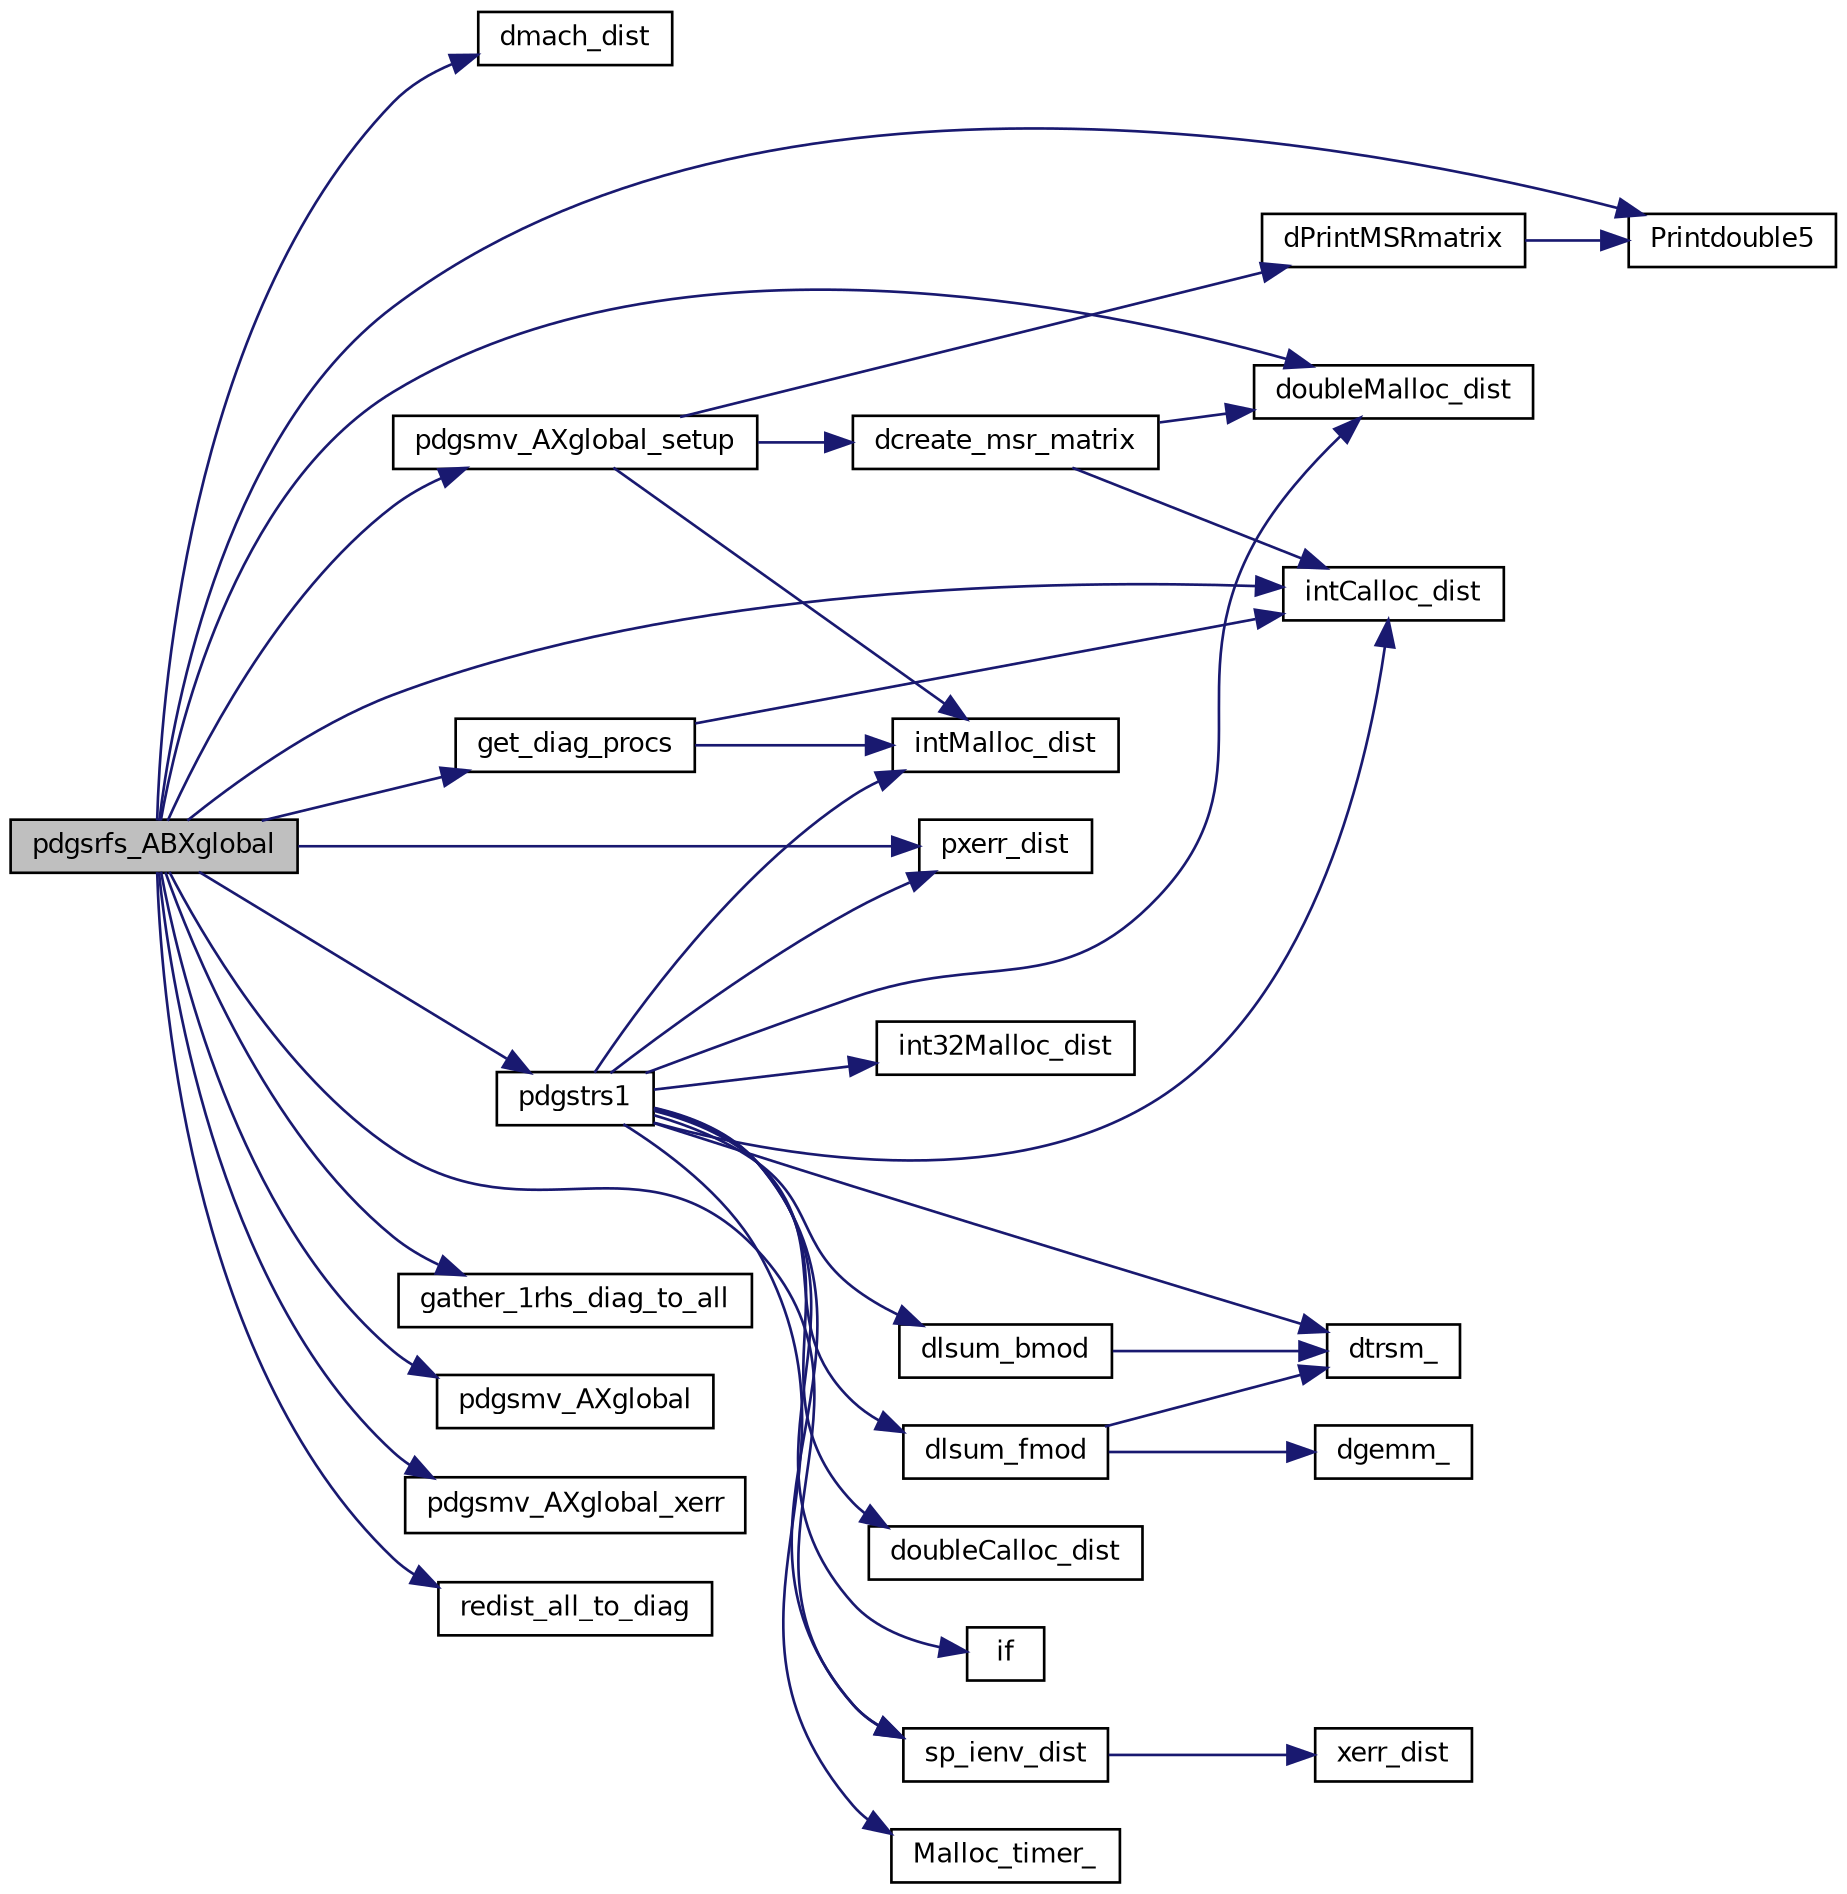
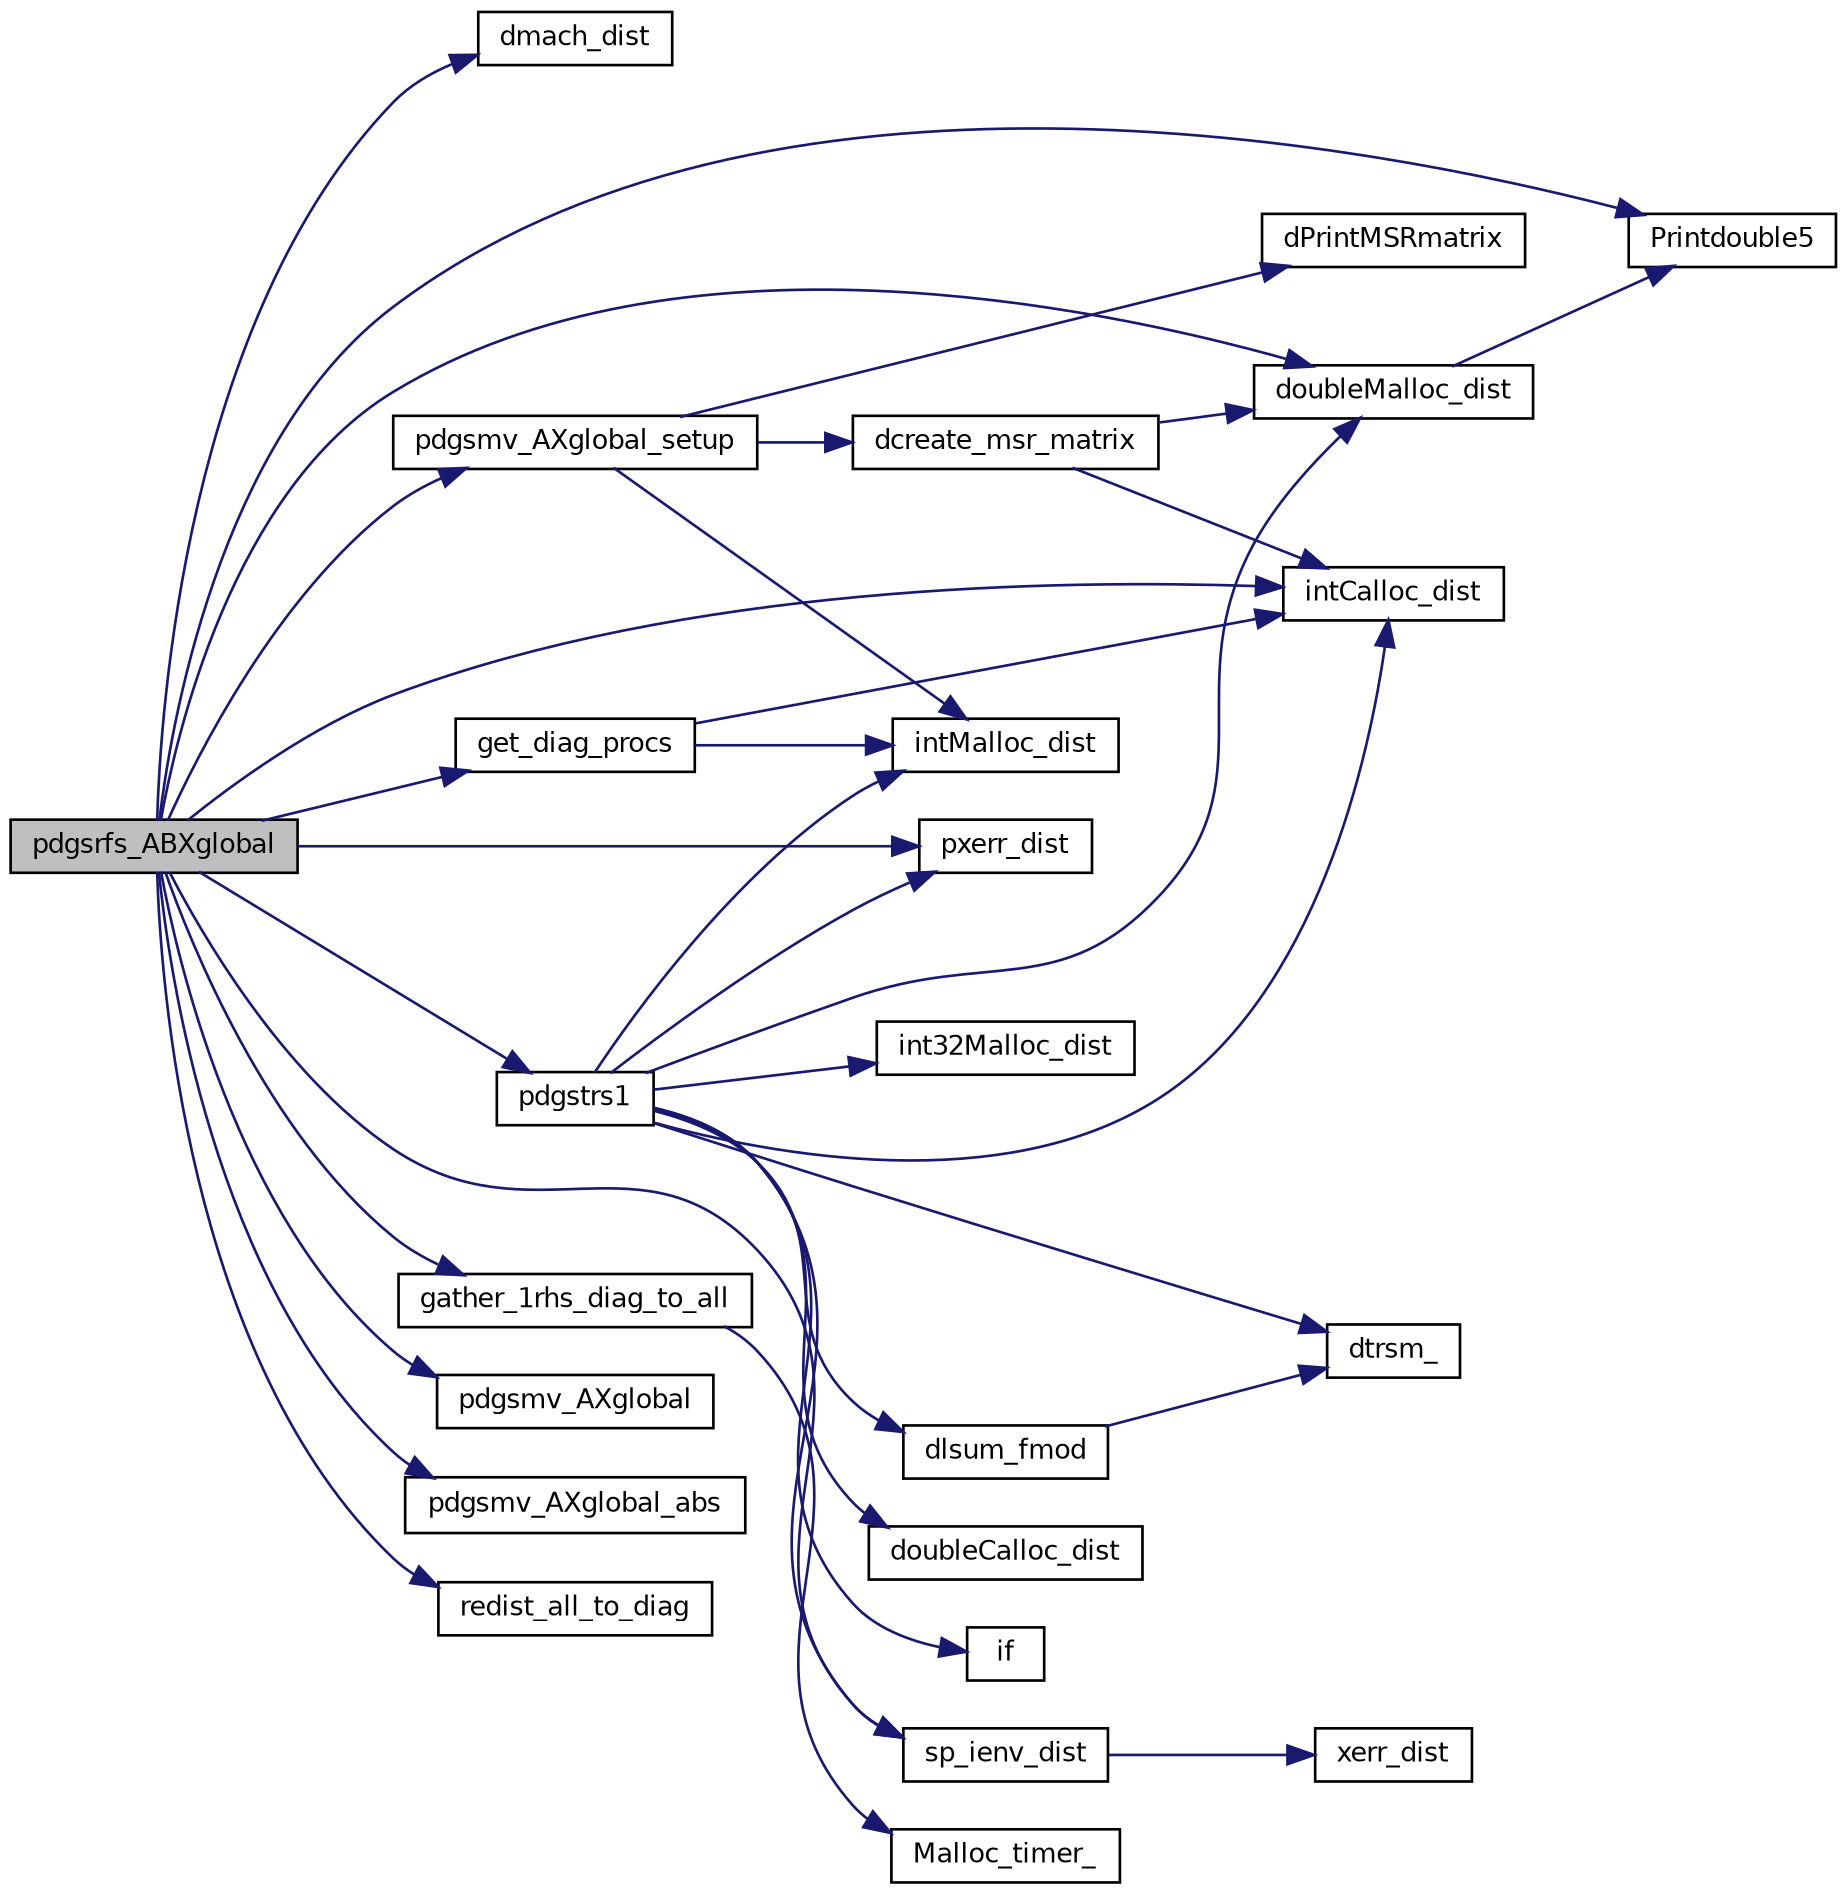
edge "dPrintMSRmatrix" -> "Printdouble5": now "doubleMalloc_dist" -> "Printdouble5"
node "dlsum_bmod": removed
node "dgemm_": removed
node "pdgsmv_AXglobal_xerr": label "pdgsmv_AXglobal_xerr" -> "pdgsmv_AXglobal_abs"
edge "pdgstrs1" -> "Malloc_timer_": now "gather_1rhs_diag_to_all" -> "Malloc_timer_"
